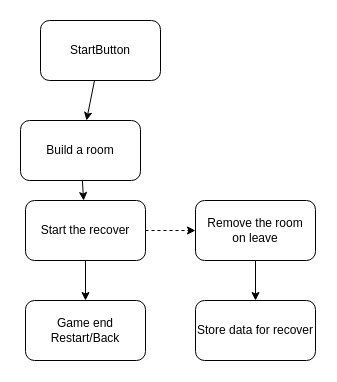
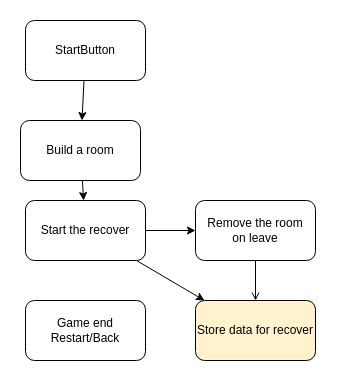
node "StartButton": moved (101, 51) -> (86, 51)
edge "Start the recover" -> "Remove the room on leave": style dashed -> solid
edge "Start the recover" -> "Game end Restart/Back": now "Start the recover" -> "Store data for recover"
edge "Remove the room on leave" -> "Store data for recover": arrowhead classic -> open
node "Store data for recover": fillcolor #ffffff -> #fff2cc
